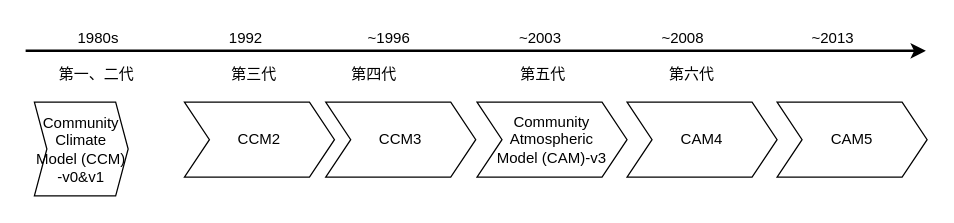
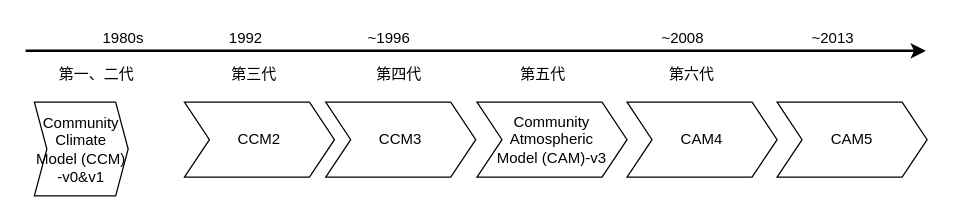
node "1980s": moved (107, 38) -> (132, 38)
node "~2003": removed
node "第四代": moved (380, 74) -> (405, 74)
